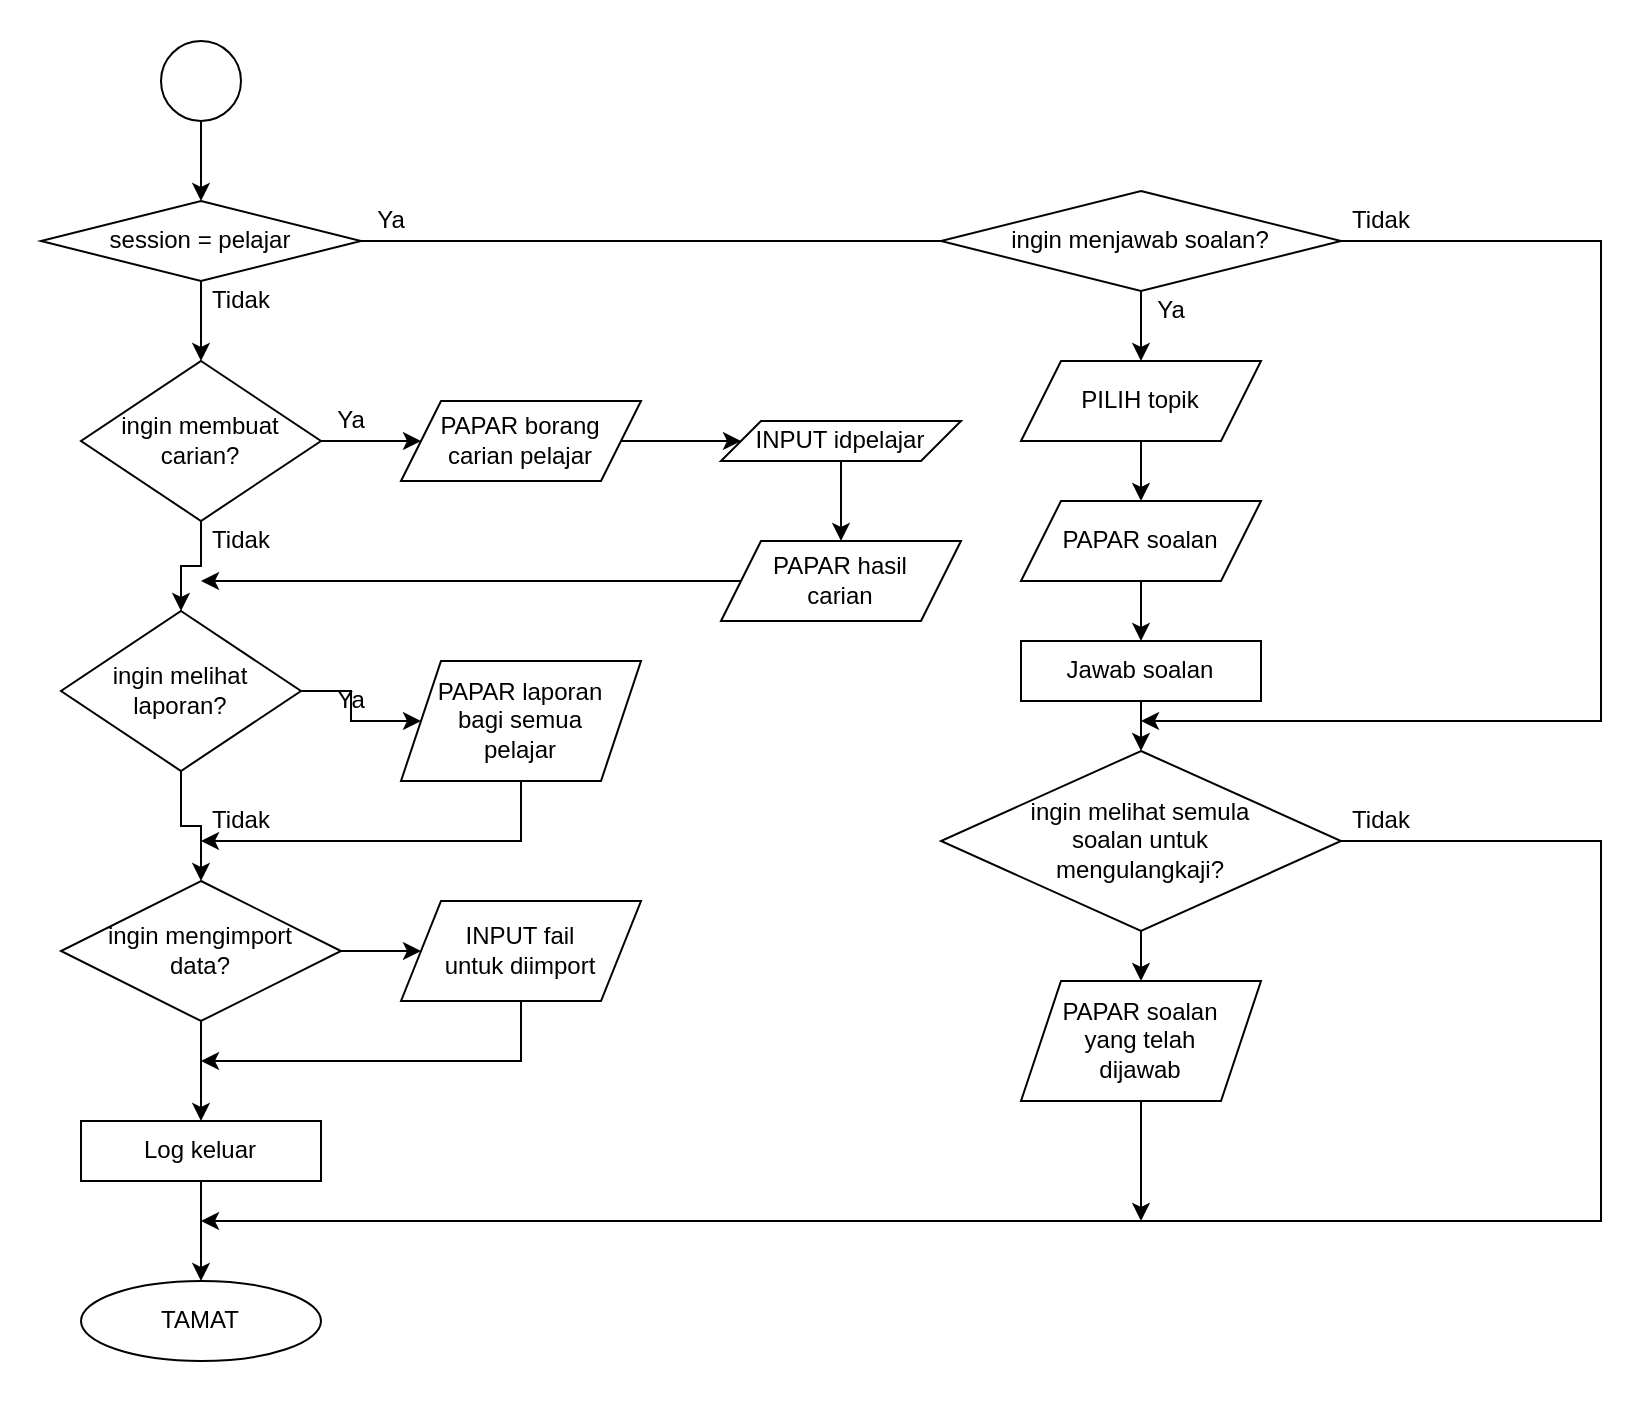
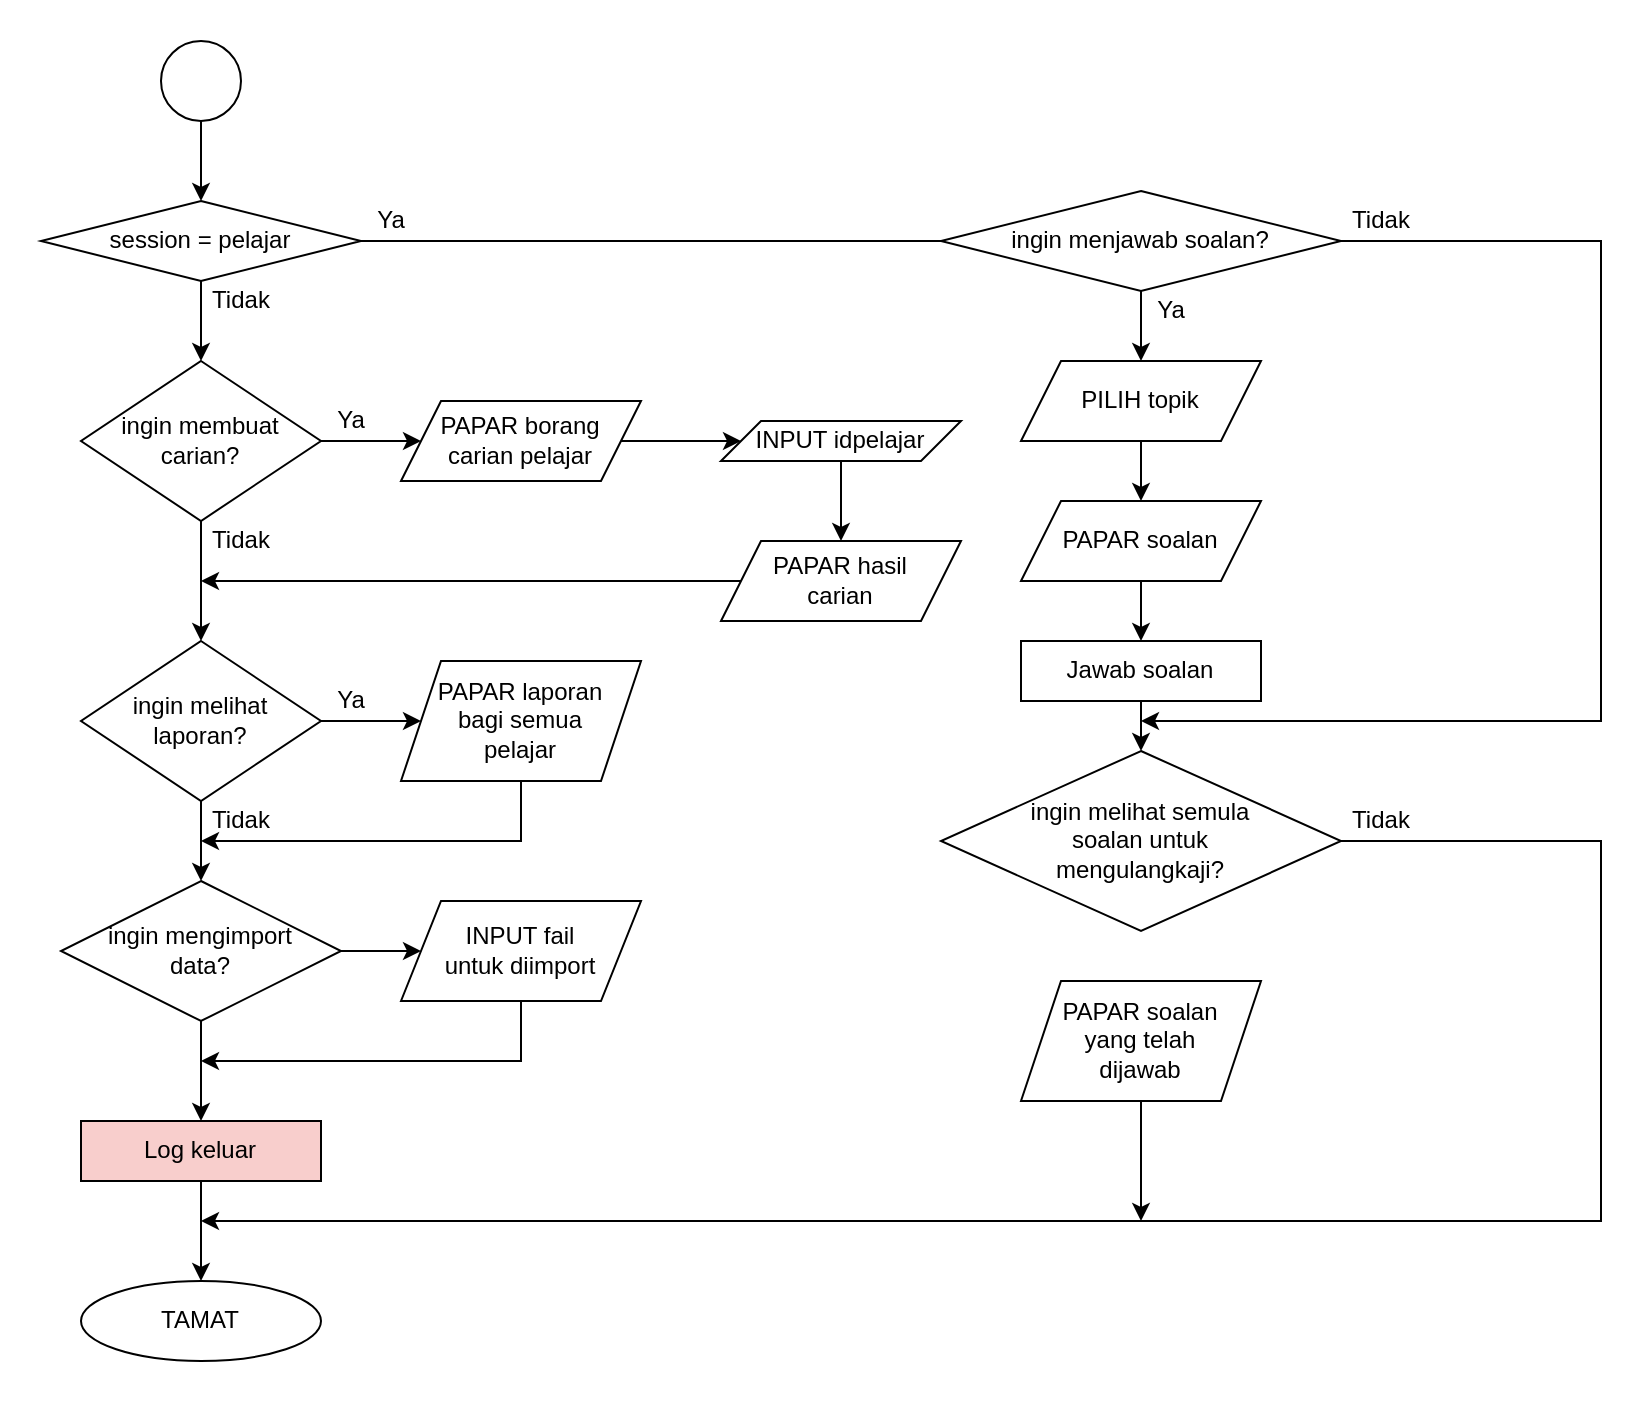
node "ingin melihat laporan?": moved (181, 691) -> (201, 721)
edge "ingin melihat semula soalan untuk mengulangkaji?" -> "PAPAR soalan yang telah dijawab": removed
node "Log keluar": fillcolor #ffffff -> #f8cecc
